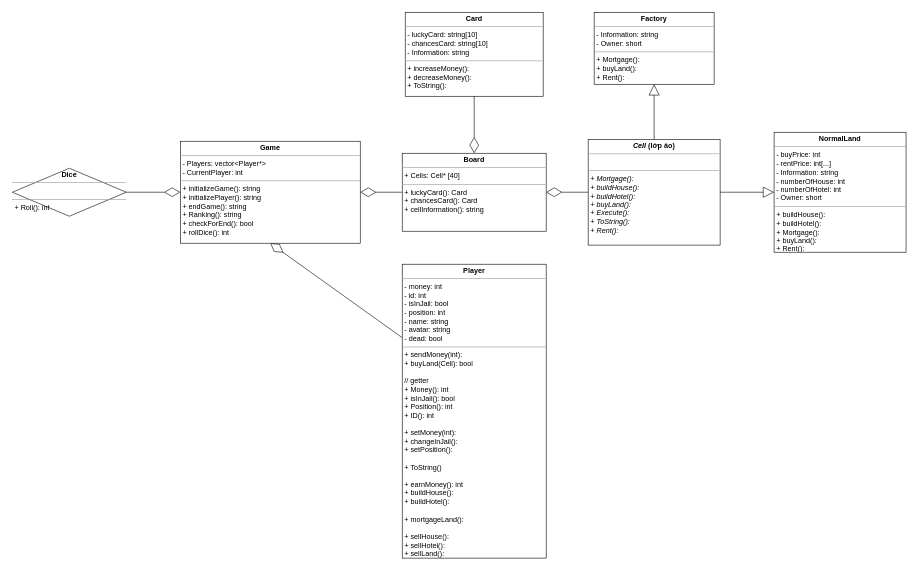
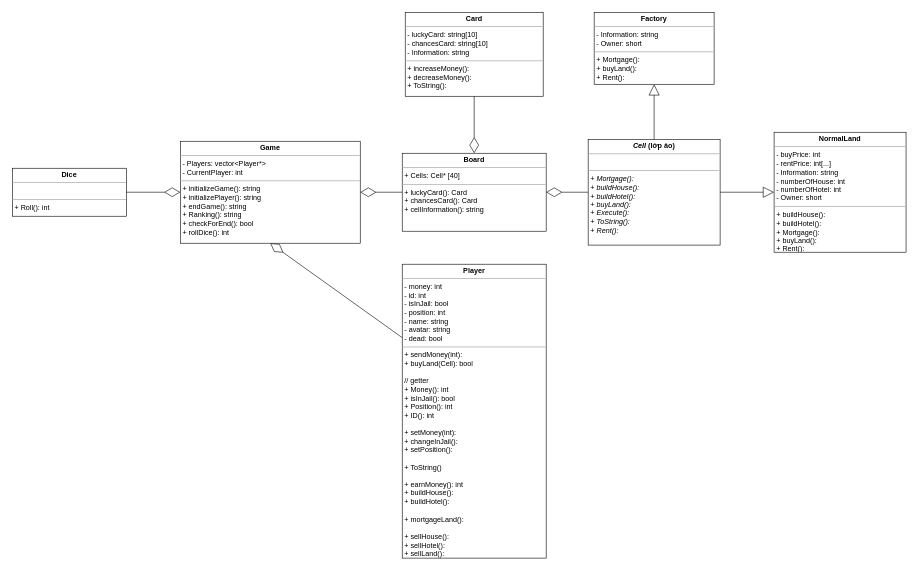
node "Dice + Roll(): int": shape diamond -> rectangle
